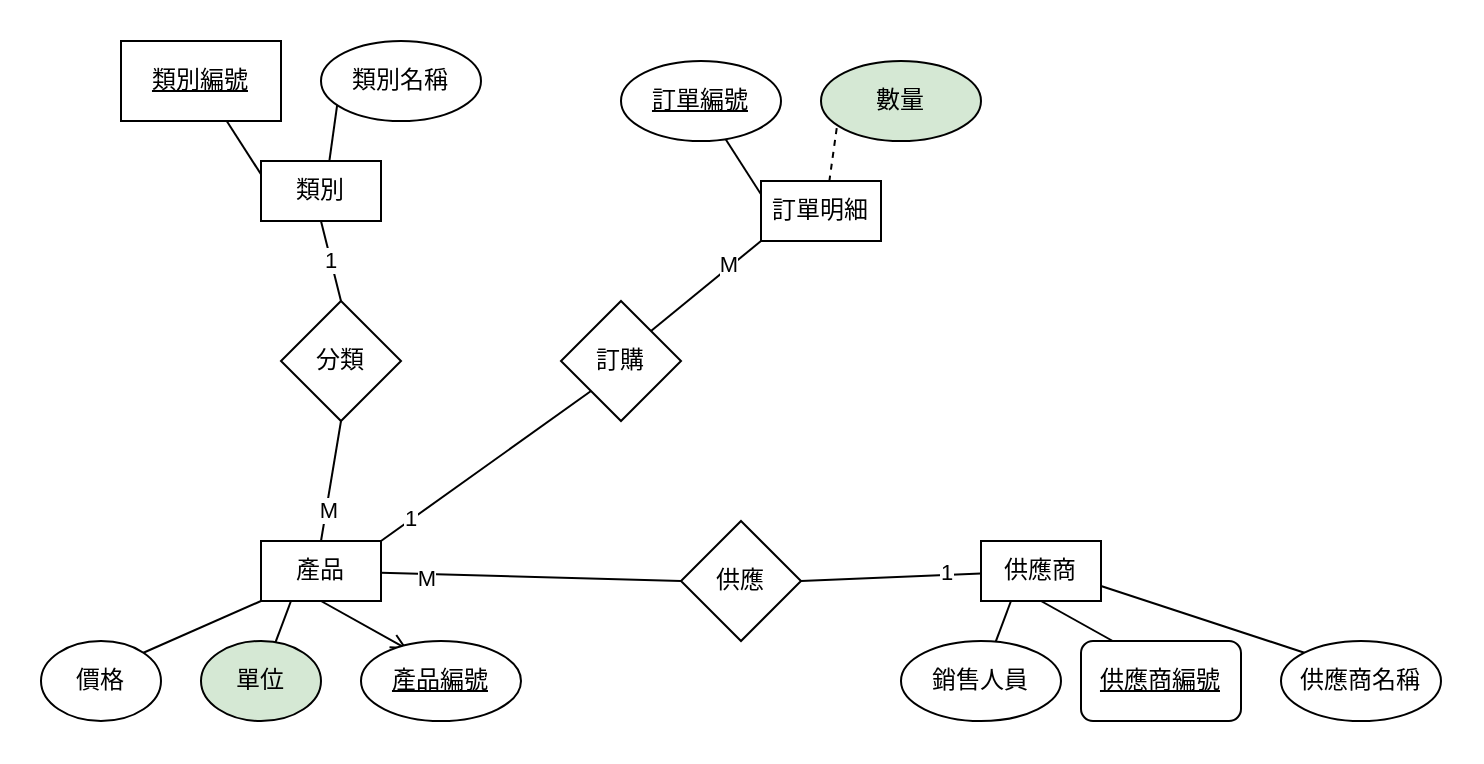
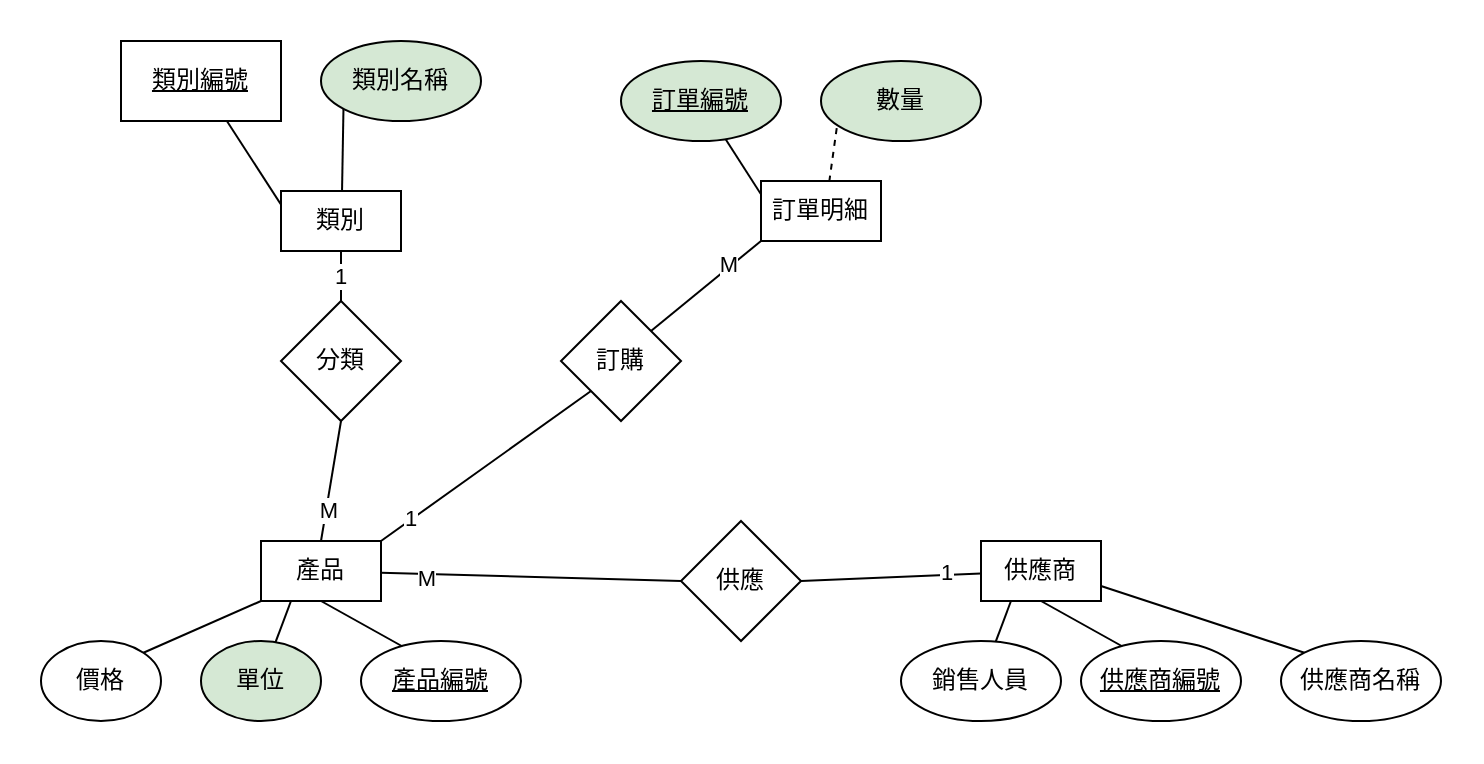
node "類別名稱": fillcolor #ffffff -> #d5e8d4
node "訂單編號": fillcolor #ffffff -> #d5e8d4
node "類別": moved (321, 191) -> (341, 221)
edge "產品" -> "產品編號": arrowhead open -> none
node "供應商編號": shape rounded rectangle -> ellipse
